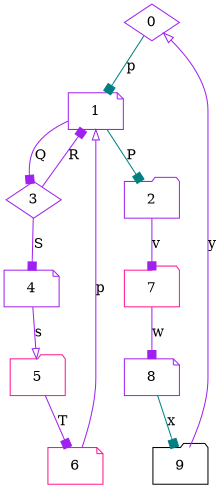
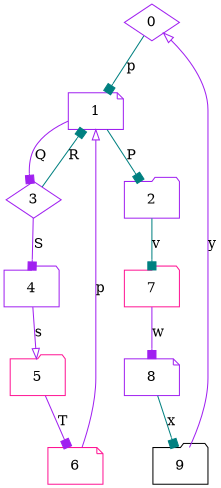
edge "3" -> "1": color purple -> teal
edge "2" -> "7": color purple -> teal
node "4": shape note -> folder
